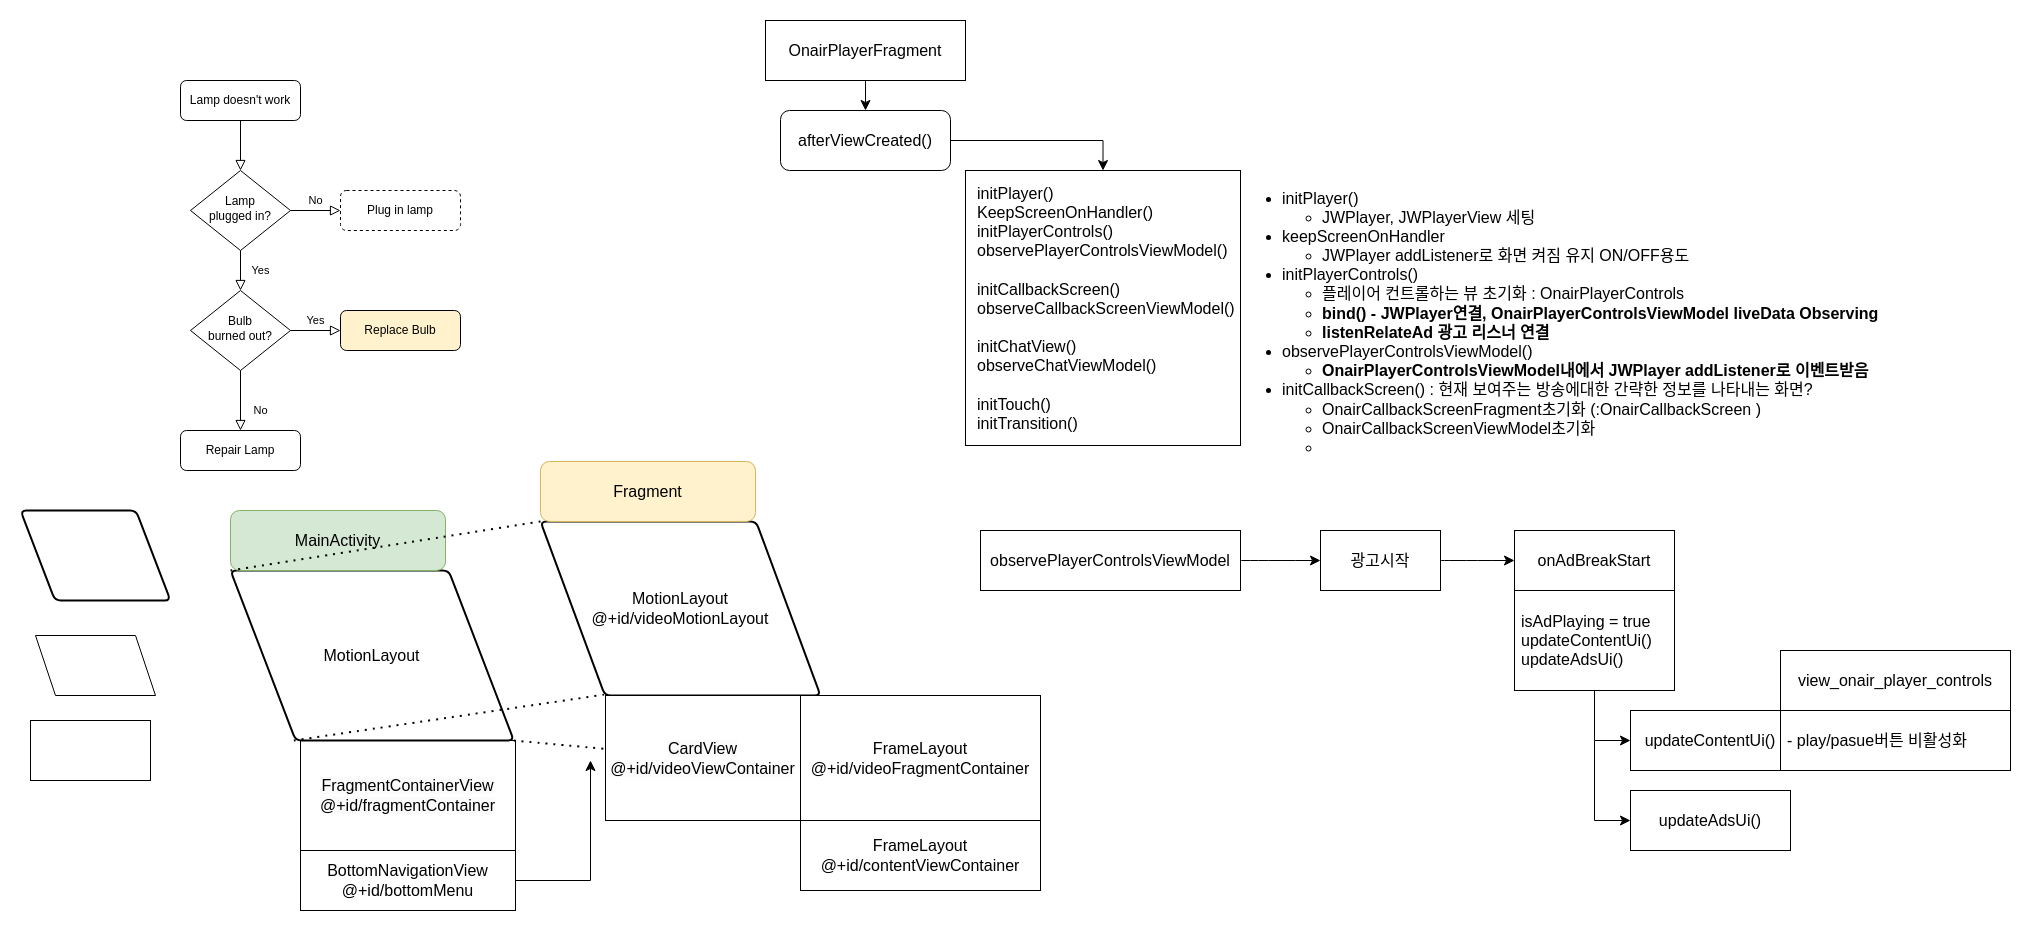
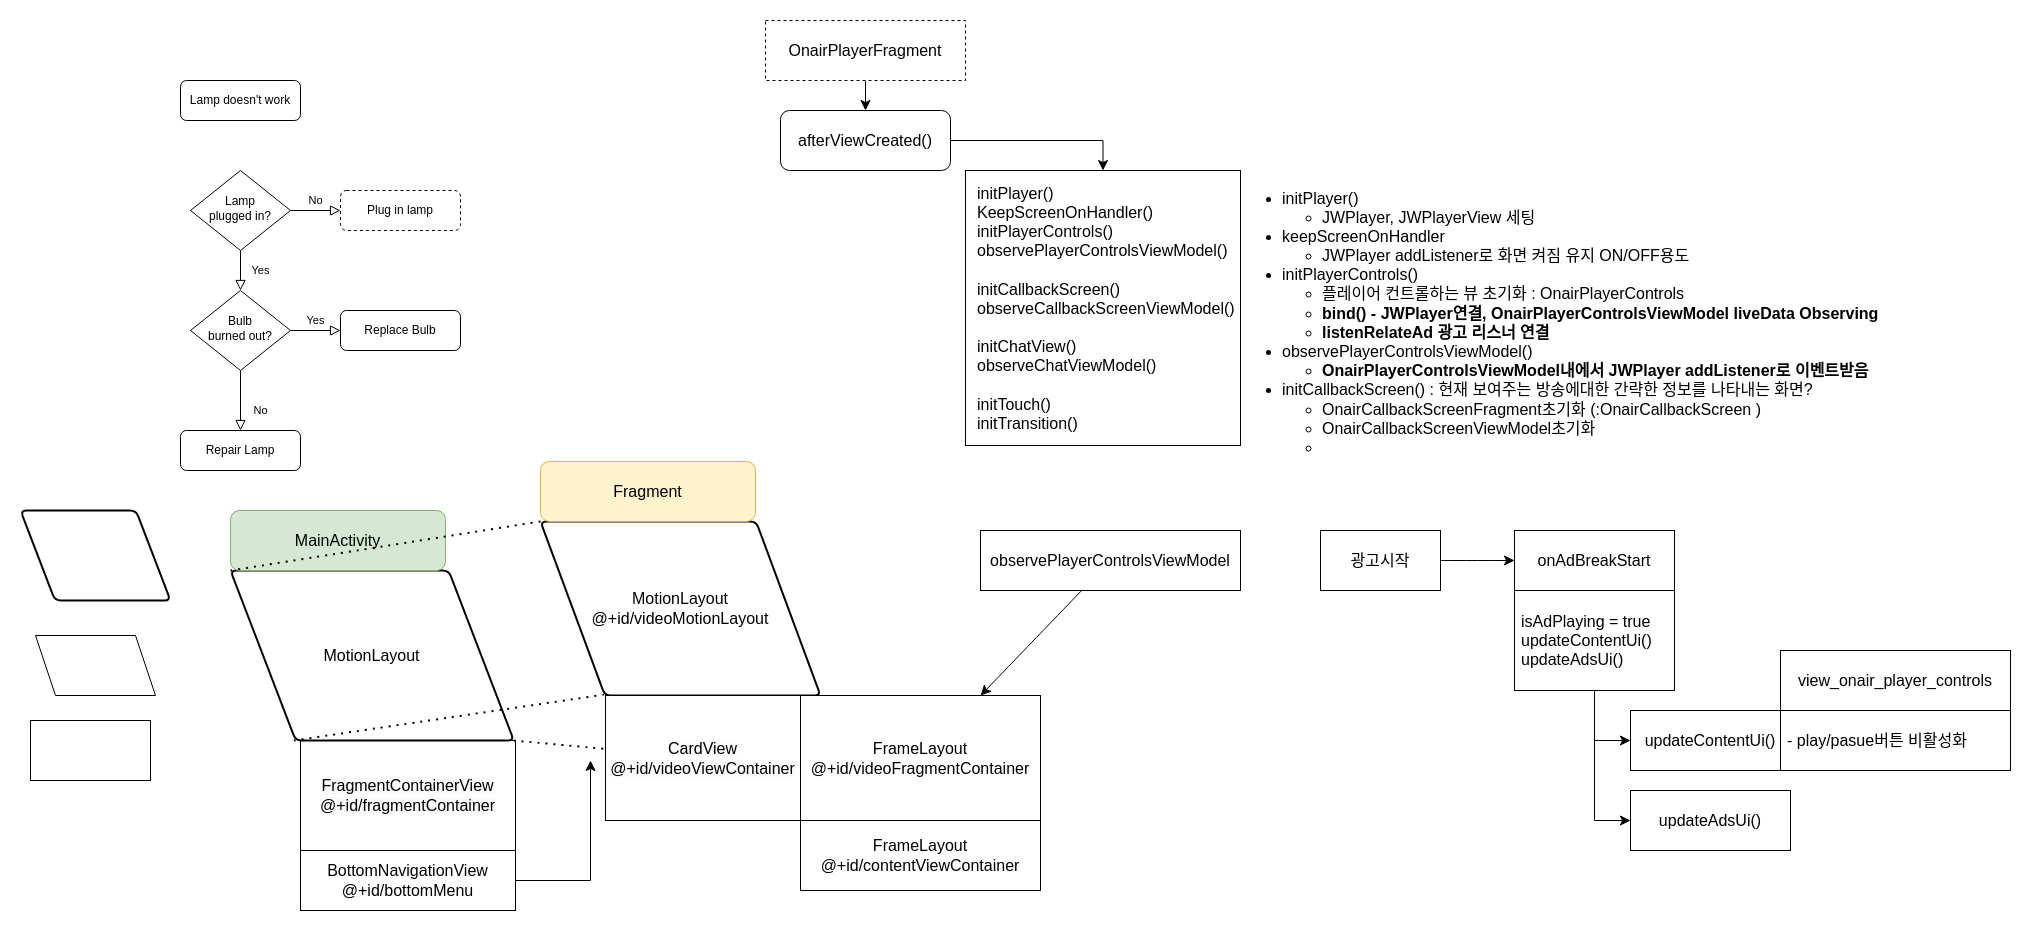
node "OnairPlayerFragment": style solid -> dashed
edge "Lamp doesn't work" -> "Lamp plugged in?": removed
node "Replace Bulb": fillcolor #fff2cc -> #ffffff
edge "observePlayerControlsViewModel" -> "광고시작": now "observePlayerControlsViewModel" -> "FrameLayout @+id/videoFragmentContainer"
